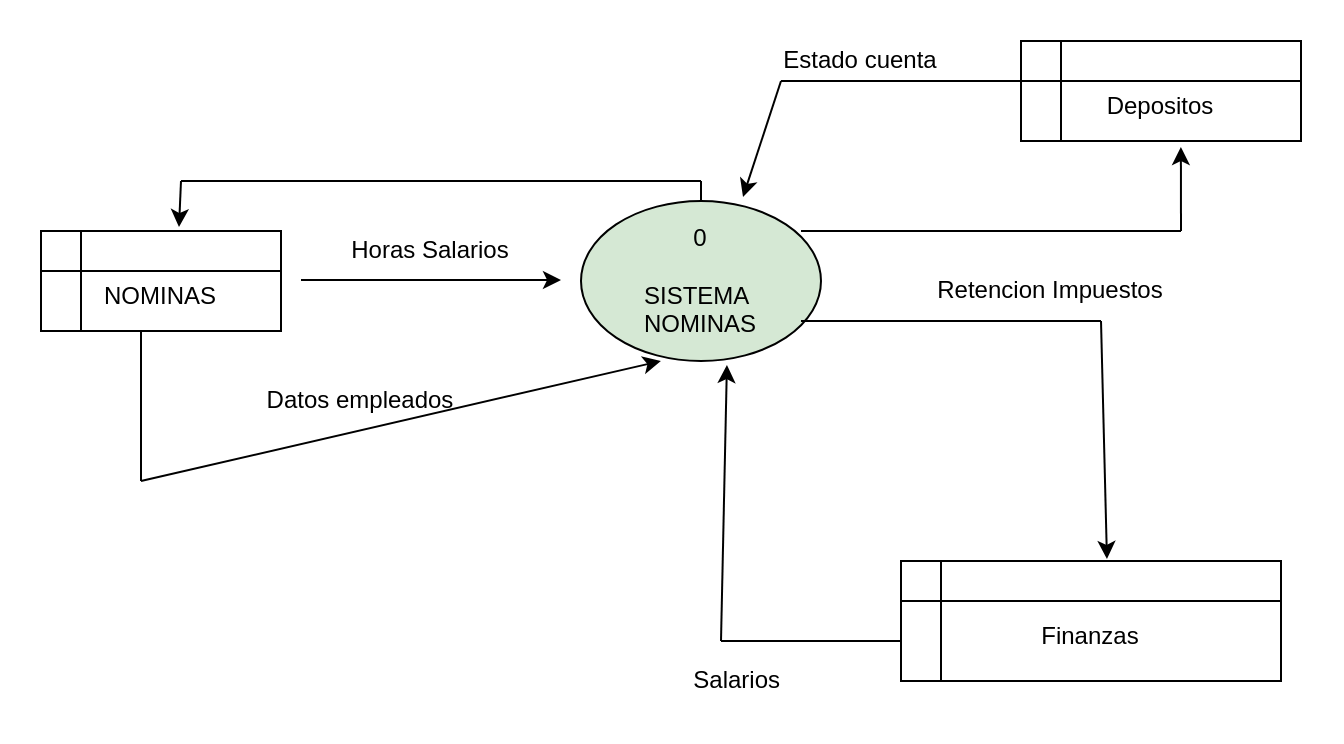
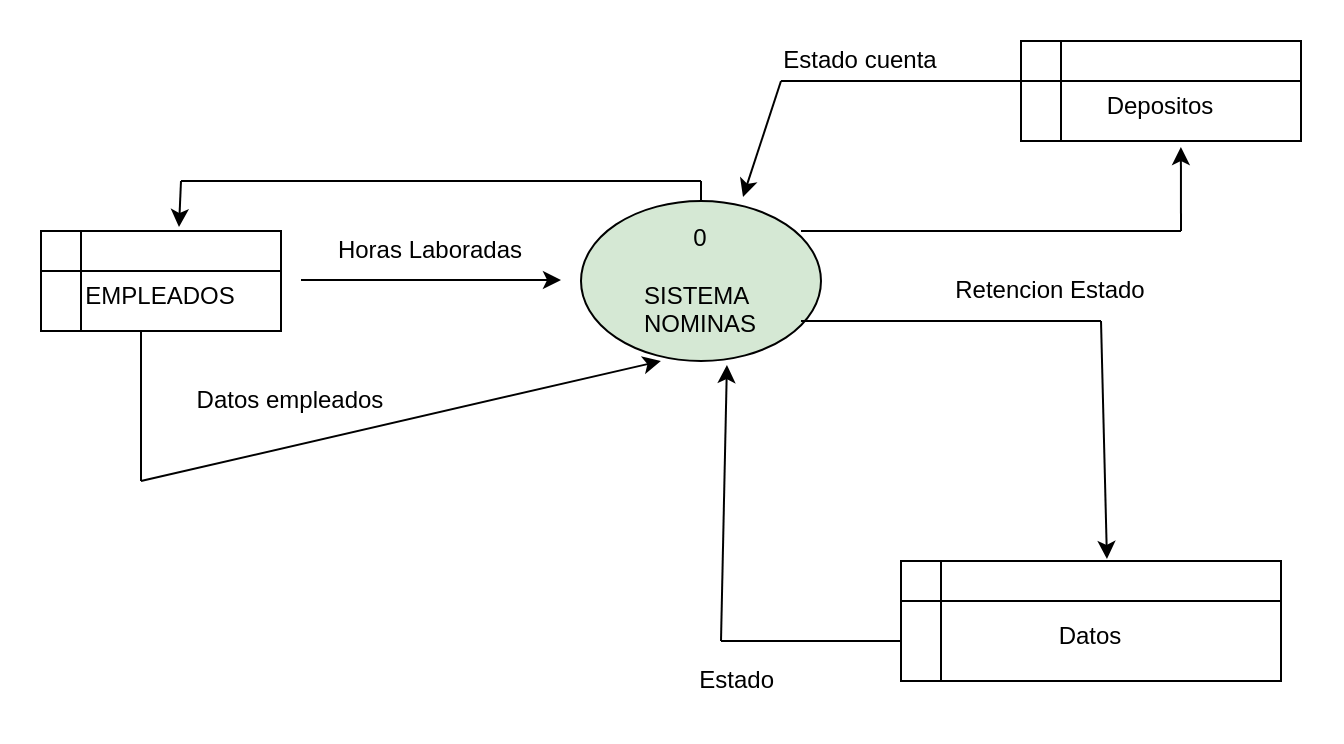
node "Horas Salarios": label "Horas Salarios" -> "Horas Laboradas"
node "NOMINAS": label "NOMINAS" -> "EMPLEADOS"
node "Retencion Impuestos": label "Retencion Impuestos" -> "Retencion Estado"
node "Datos empleados": moved (361, 401) -> (291, 401)
node "Finanzas": label "Finanzas" -> "Datos"
node "Salarios": label "Salarios" -> "Estado"
